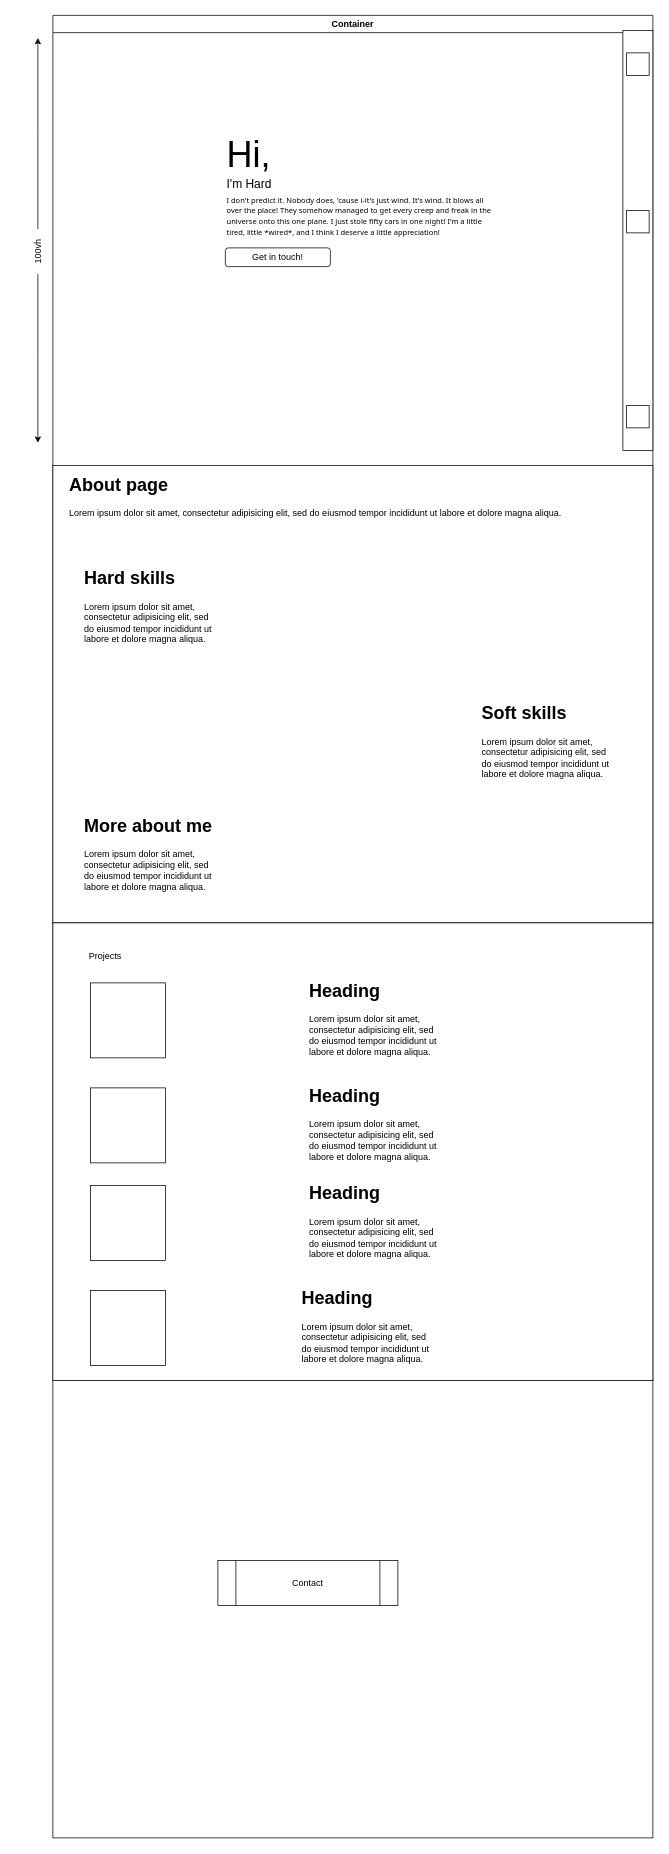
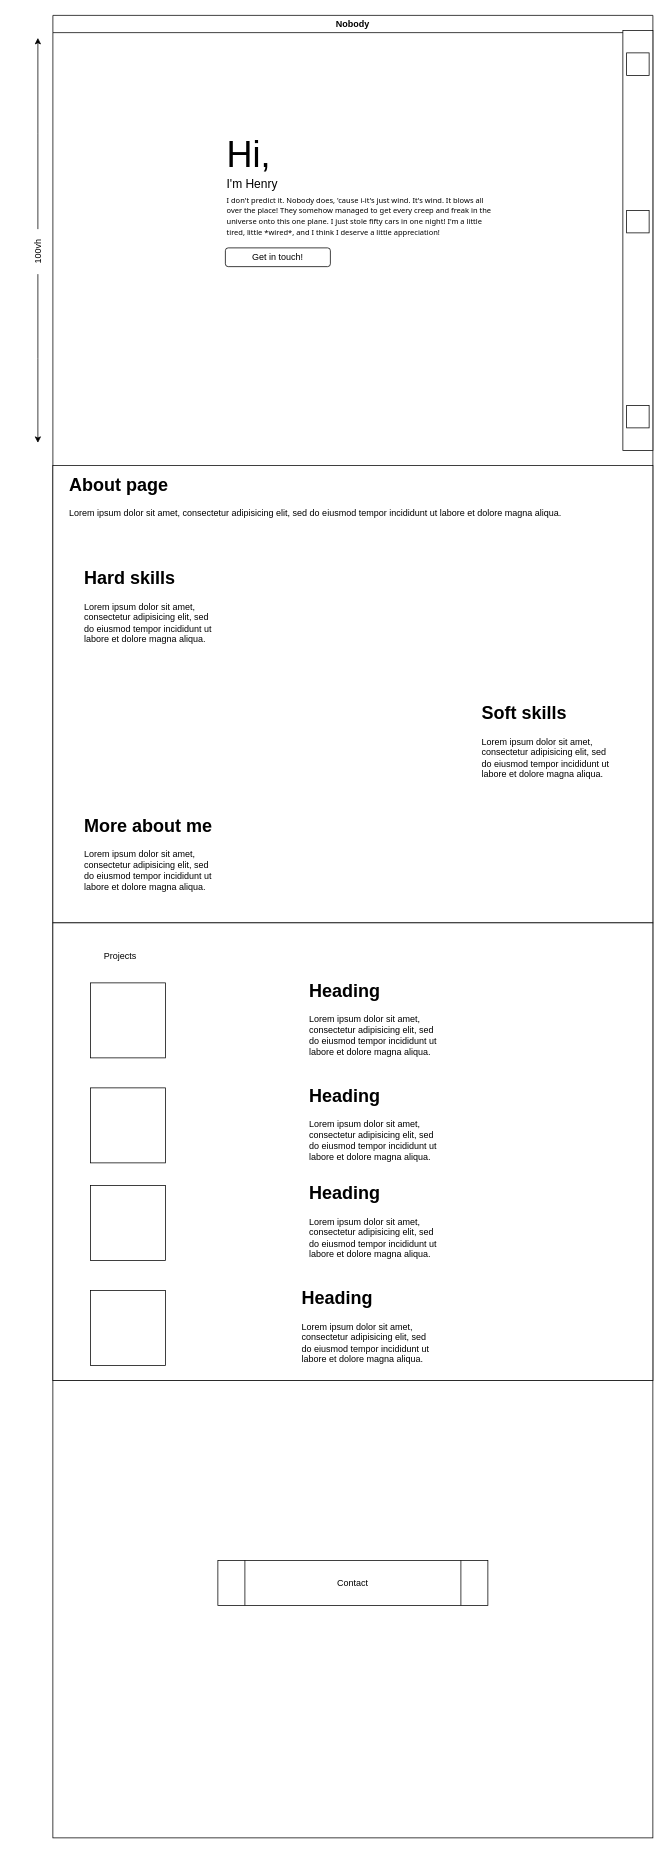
node "Container": label "Container" -> "Nobody"
node "Hi, I'm Hard": label "Hi, I'm Hard" -> "Hi, I'm Henry"
node "Projects": moved (105, 957) -> (120, 957)
node "Contact": size 180x45 -> 270x45
